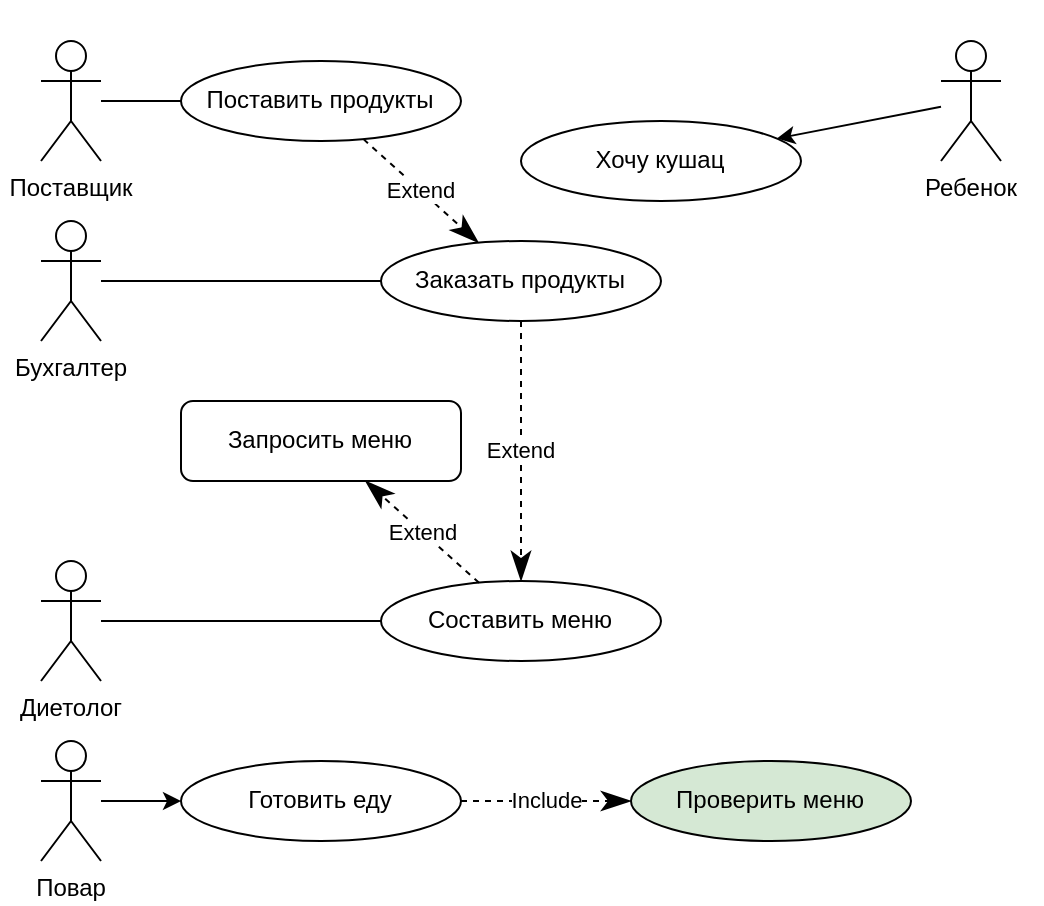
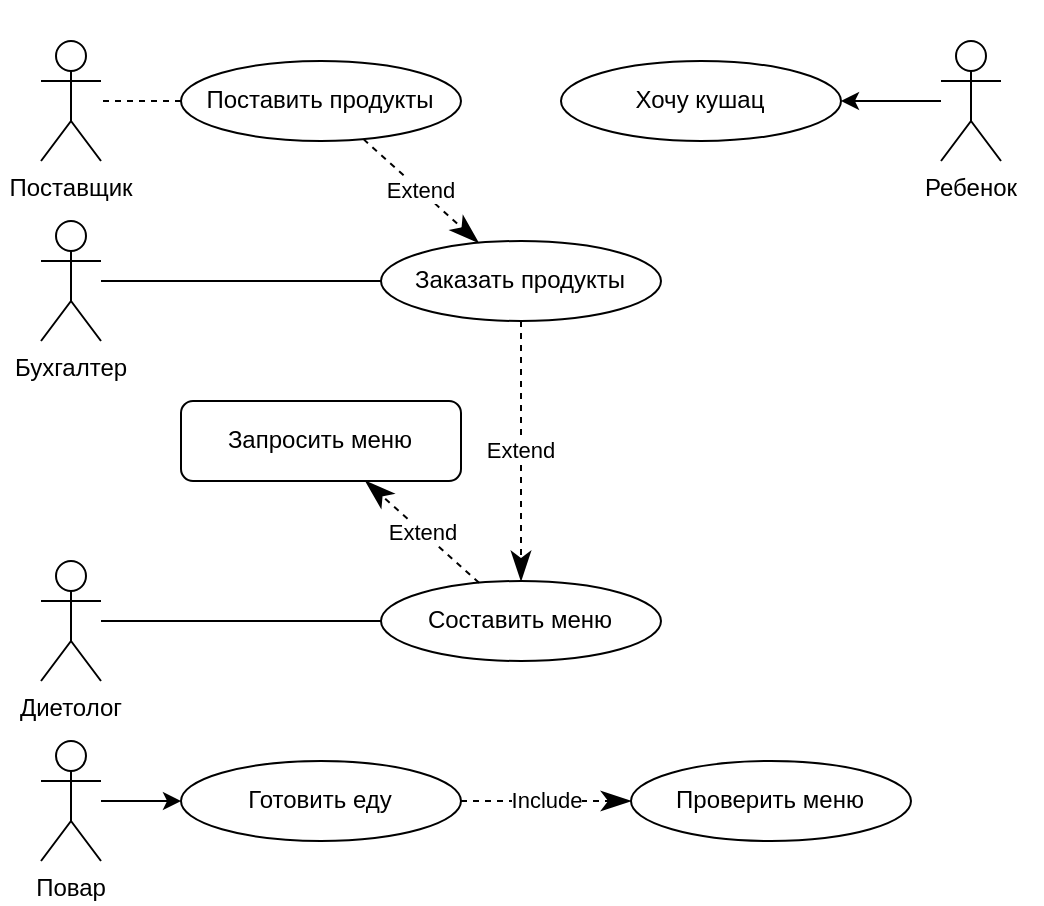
edge "Поставщик" -- "Поставить продукты": style solid -> dashed
node "Хочу кушац": moved (661, 161) -> (701, 101)
node "Проверить меню": fillcolor #d5e8d4 -> #ffffff
